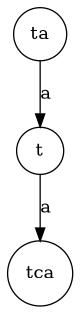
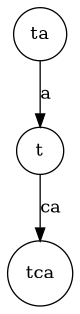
edge "t" -> "tca": label "a" -> "ca"
